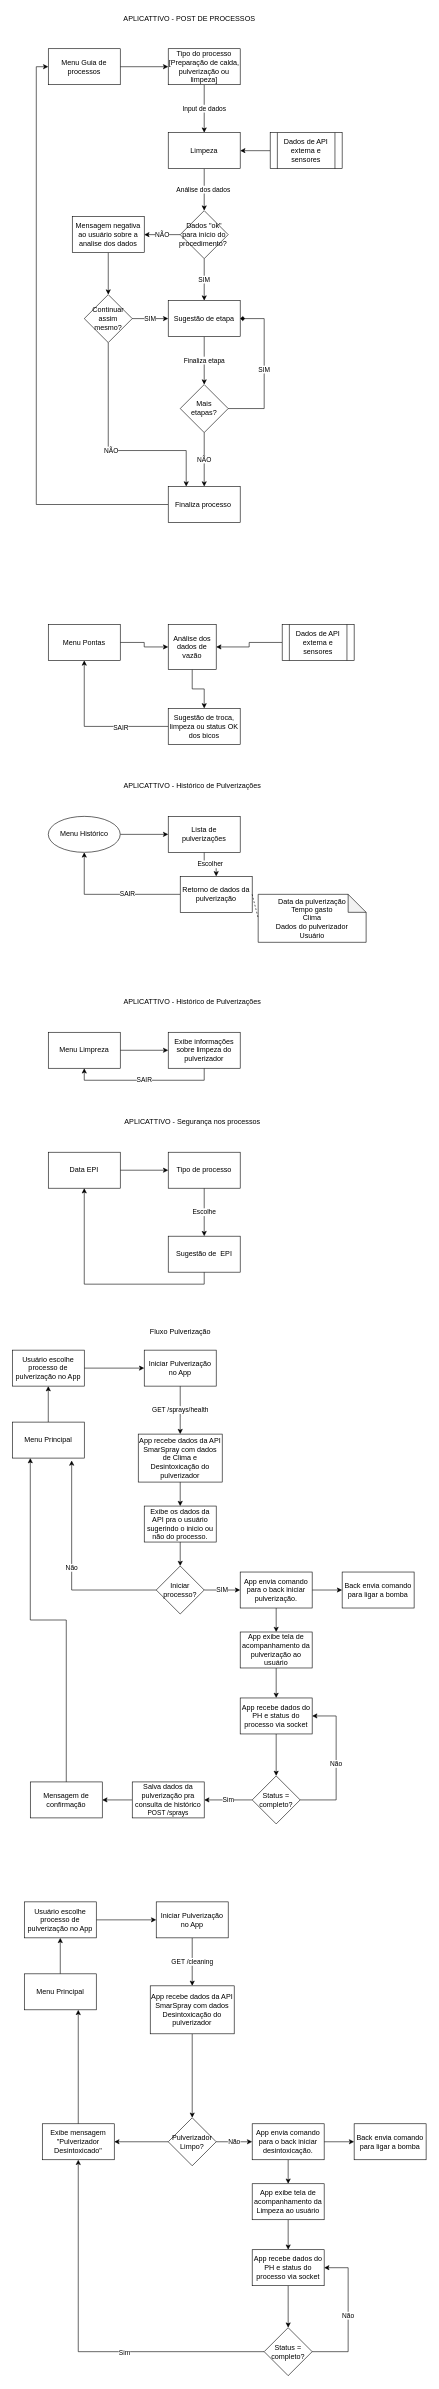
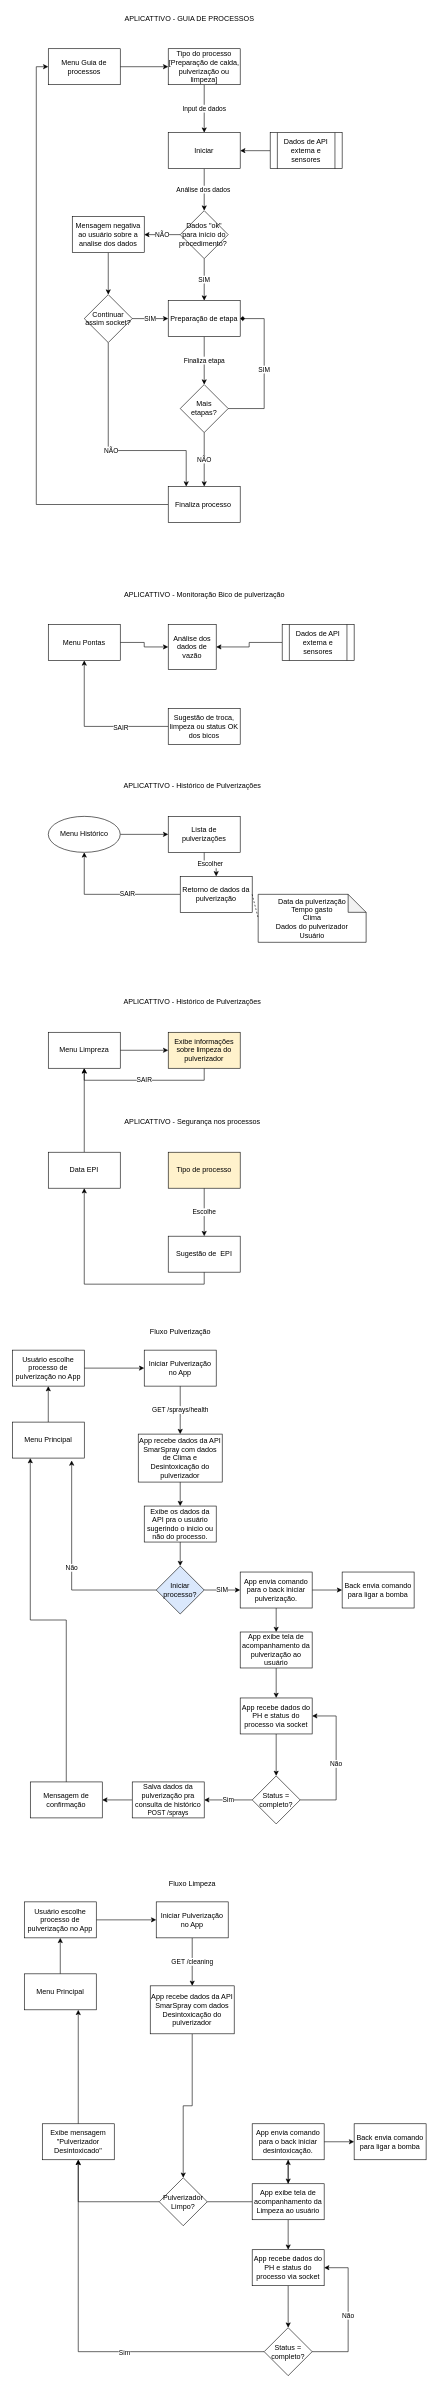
node "APLICATTIVO - POST DE PROCESSOS": label "APLICATTIVO - POST DE PROCESSOS" -> "APLICATTIVO - GUIA DE PROCESSOS"
node "Limpeza": label "Limpeza" -> "Iniciar"
node "Continuar assim mesmo?": label "Continuar assim mesmo?" -> "Continuar assim socket?"
node "Sugestão de etapa": label "Sugestão de etapa" -> "Preparação de etapa"
node "APLICATTIVO - Monitoração Bico de pulverização": added
edge "Análise dos dados de vazão" -> "Sugestão de troca, limpeza ou status OK dos bicos": removed
node "Exibe informações sobre limpeza do pulverizador": fillcolor #ffffff -> #fff2cc
edge "Data EPI" -> "Tipo de processo": now "Data EPI" -> "Menu Limpreza"
node "Tipo de processo": fillcolor #ffffff -> #fff2cc
node "Iniciar processo?": fillcolor #ffffff -> #dae8fc
node "Fluxo Limpeza": added
node "Pulverizador Limpo?": moved (192, 2142) -> (183, 2202)
